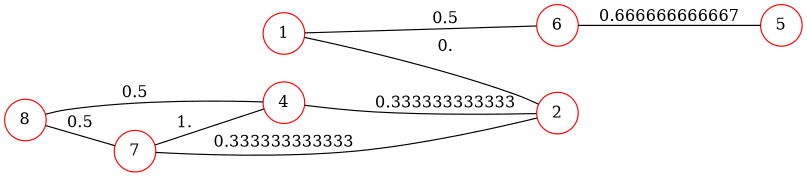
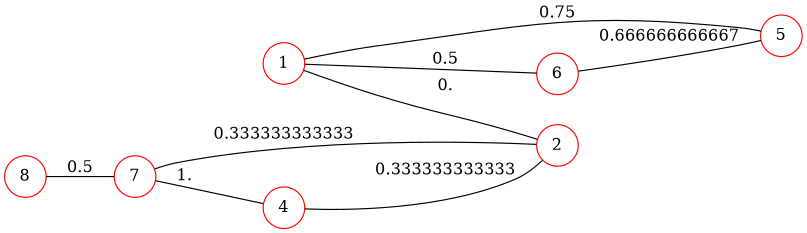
edge "5" -- "1": added, label "0.75"
edge "4" -- "8": removed, label "0.5"
